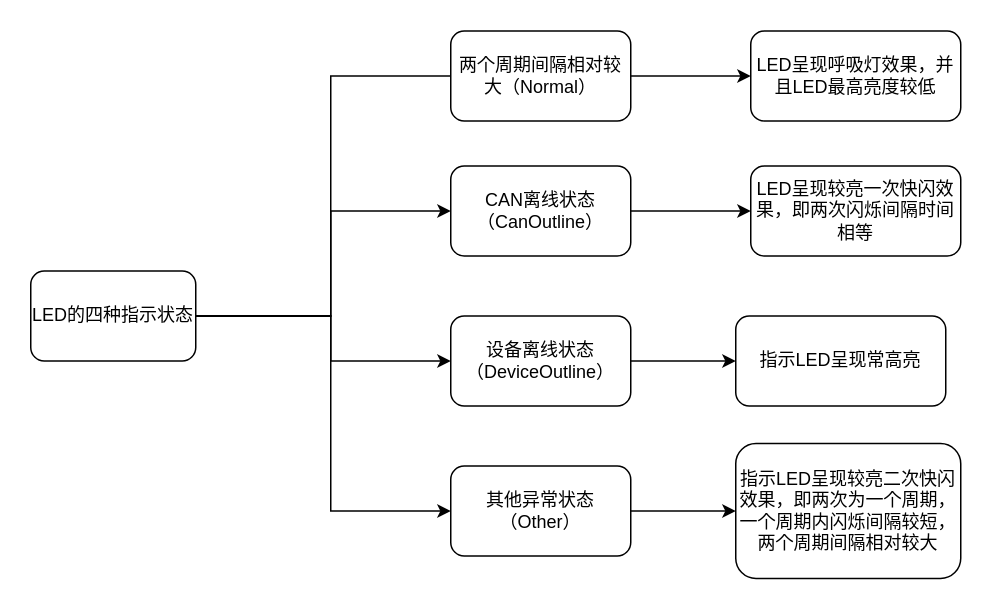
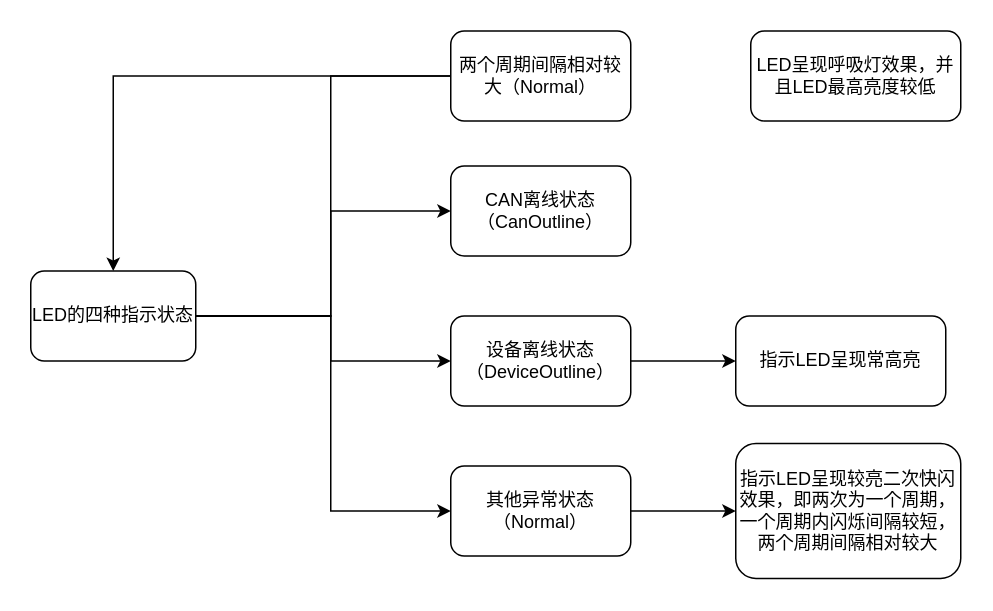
edge "两个周期间隔相对较大（Normal）" -> "LED呈现呼吸灯效果，并且LED最高亮度较低": now "两个周期间隔相对较大（Normal）" -> "LED的四种指示状态"
edge "CAN离线状态（CanOutline）" -> "LED呈现较亮一次快闪效果，即两次闪烁间隔时间相等": removed
node "LED呈现较亮一次快闪效果，即两次闪烁间隔时间相等": removed
node "其他异常状态（Other）": label "其他异常状态（Other）" -> "其他异常状态（Normal）"
